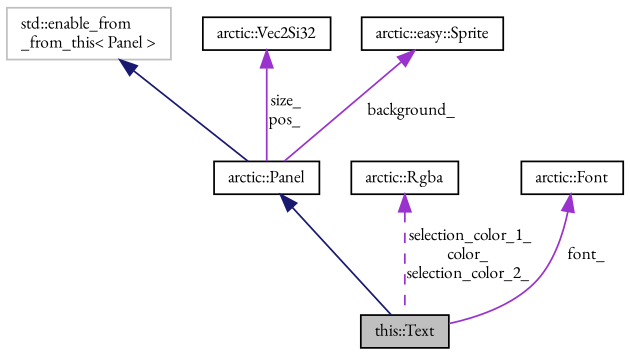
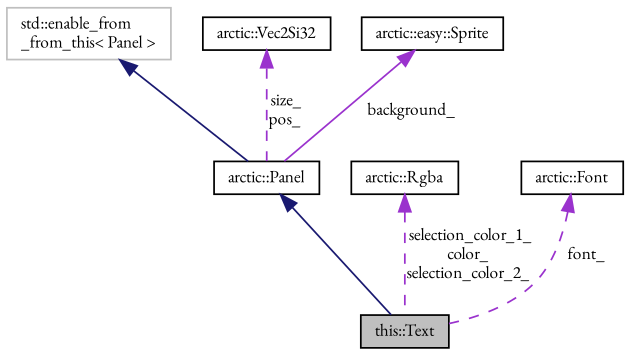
edge "arctic::Panel" -> "arctic::Vec2Si32": style solid -> dashed
edge "this::Text" -> "arctic::Font": style solid -> dashed
